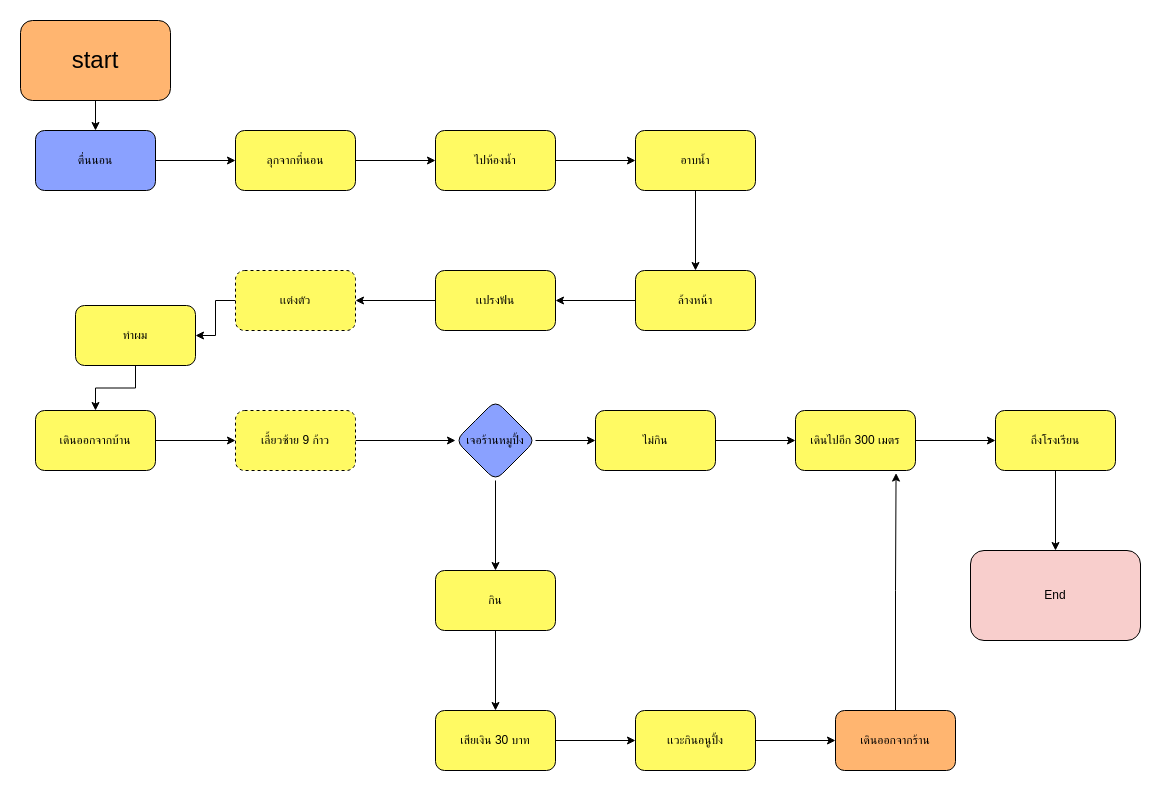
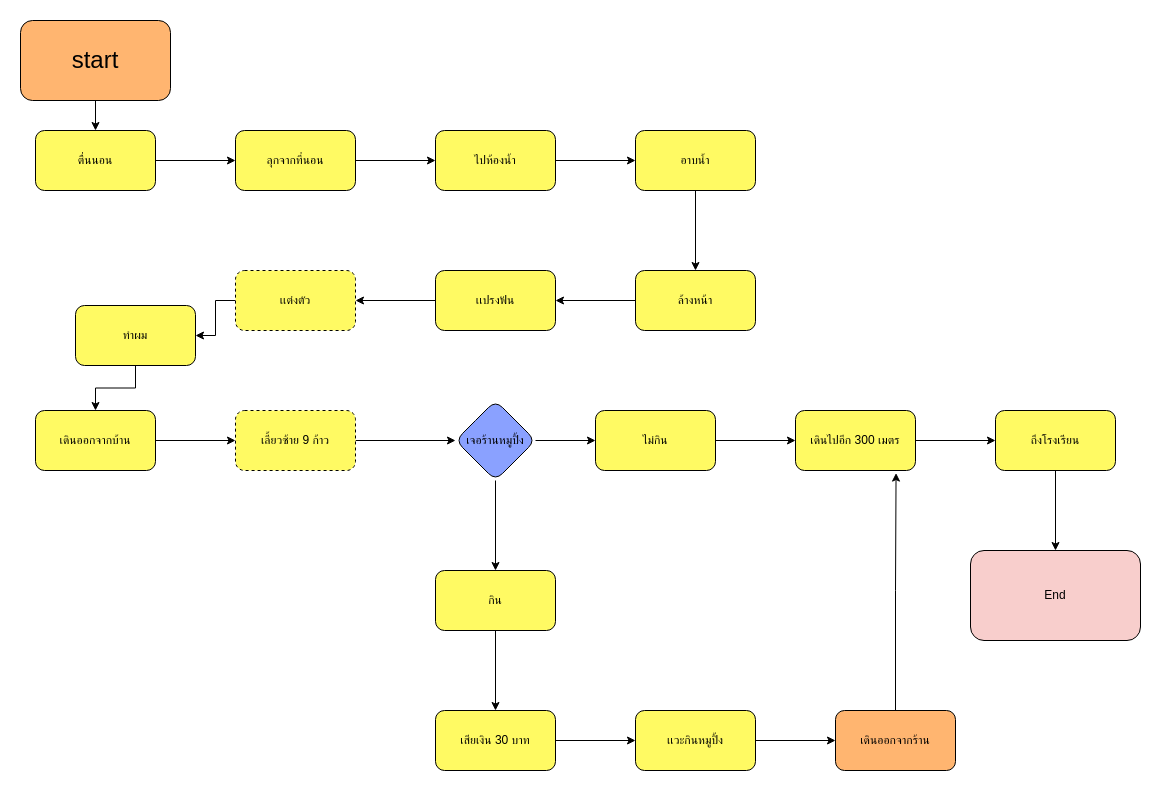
node "ตื่นนอน": fillcolor #8aa1ff -> #fffa63
node "เเวะกินอนูปิ้ง": label "เเวะกินอนูปิ้ง" -> "เเวะกินหมูปิ้ง"
